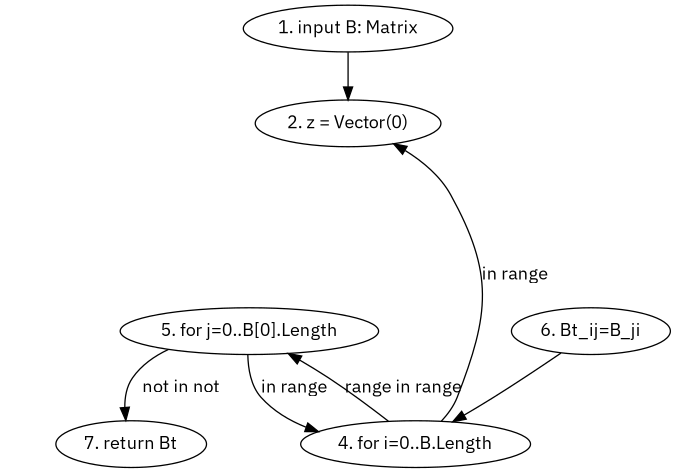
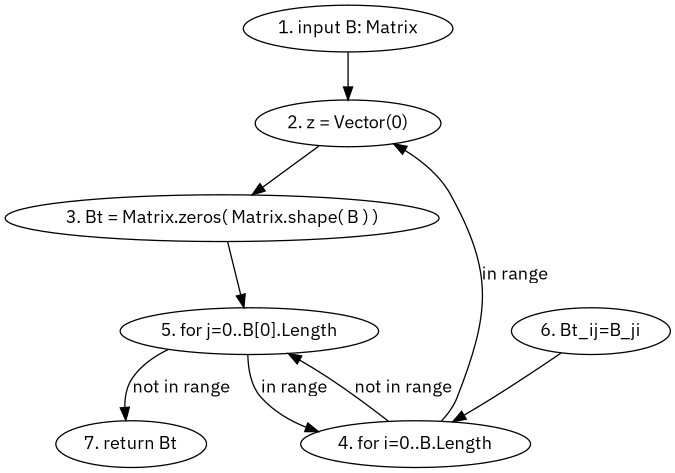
node "3. Bt = Matrix.zeros( Matrix.shape( B ) )": added
edge "5. for j=0..B[0].Length" -> "7. return Bt": label "not in not" -> "not in range"
edge "4. for i=0..B.Length" -> "5. for j=0..B[0].Length": label "range in range" -> "not in range"
